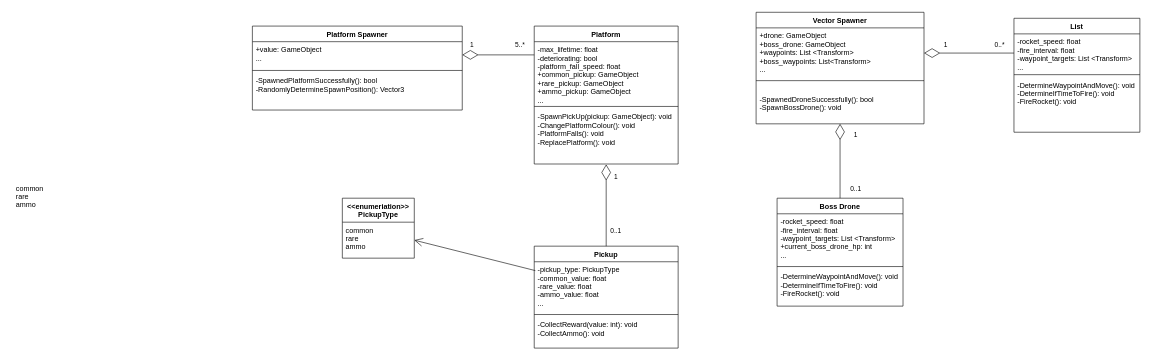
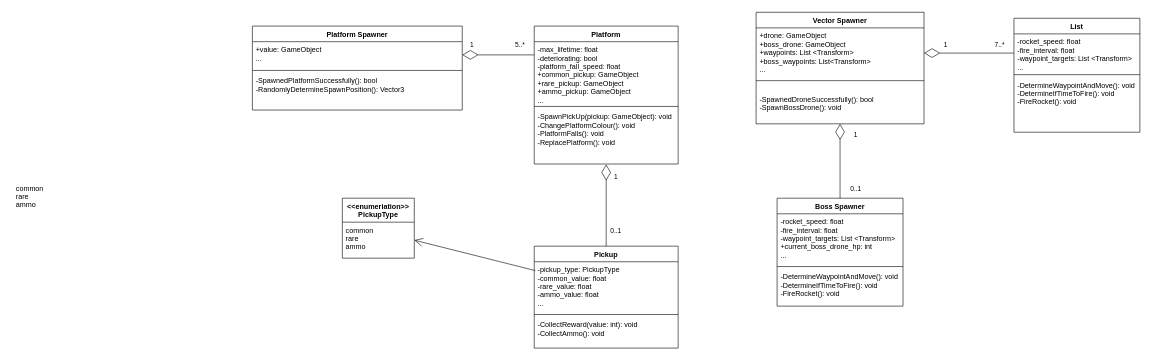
node "0..*": label "0..*" -> "7..*"
node "Boss Drone": label "Boss Drone" -> "Boss Spawner"
